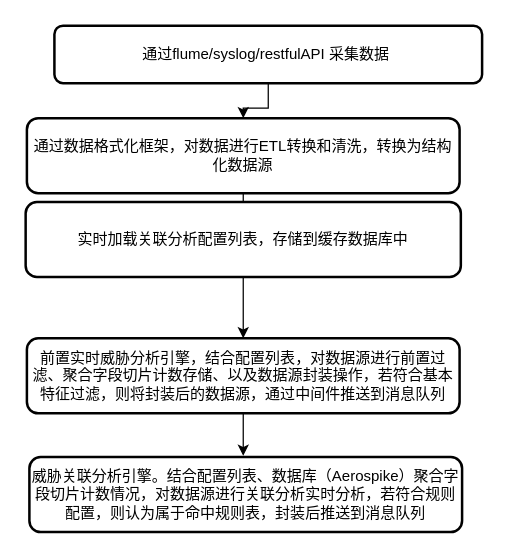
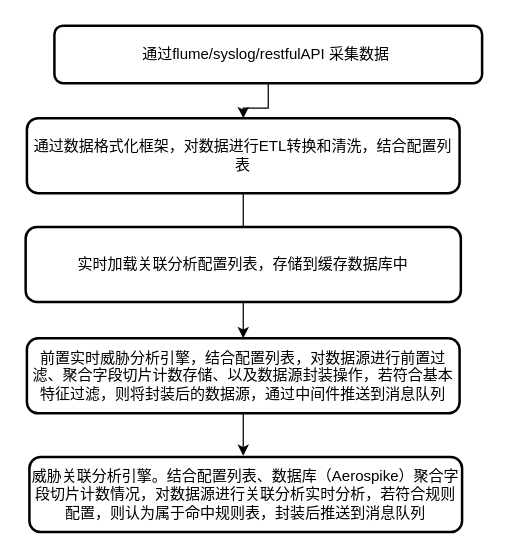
node "通过数据格式化框架，对数据进行ETL转换和清洗，转换为结构化数据源": label "通过数据格式化框架，对数据进行ETL转换和清洗，转换为结构化数据源" -> "通过数据格式化框架，对数据进行ETL转换和清洗，结合配置列表"
node "实时加载关联分析配置列表，存储到缓存数据库中": moved (243, 239) -> (243, 264)
